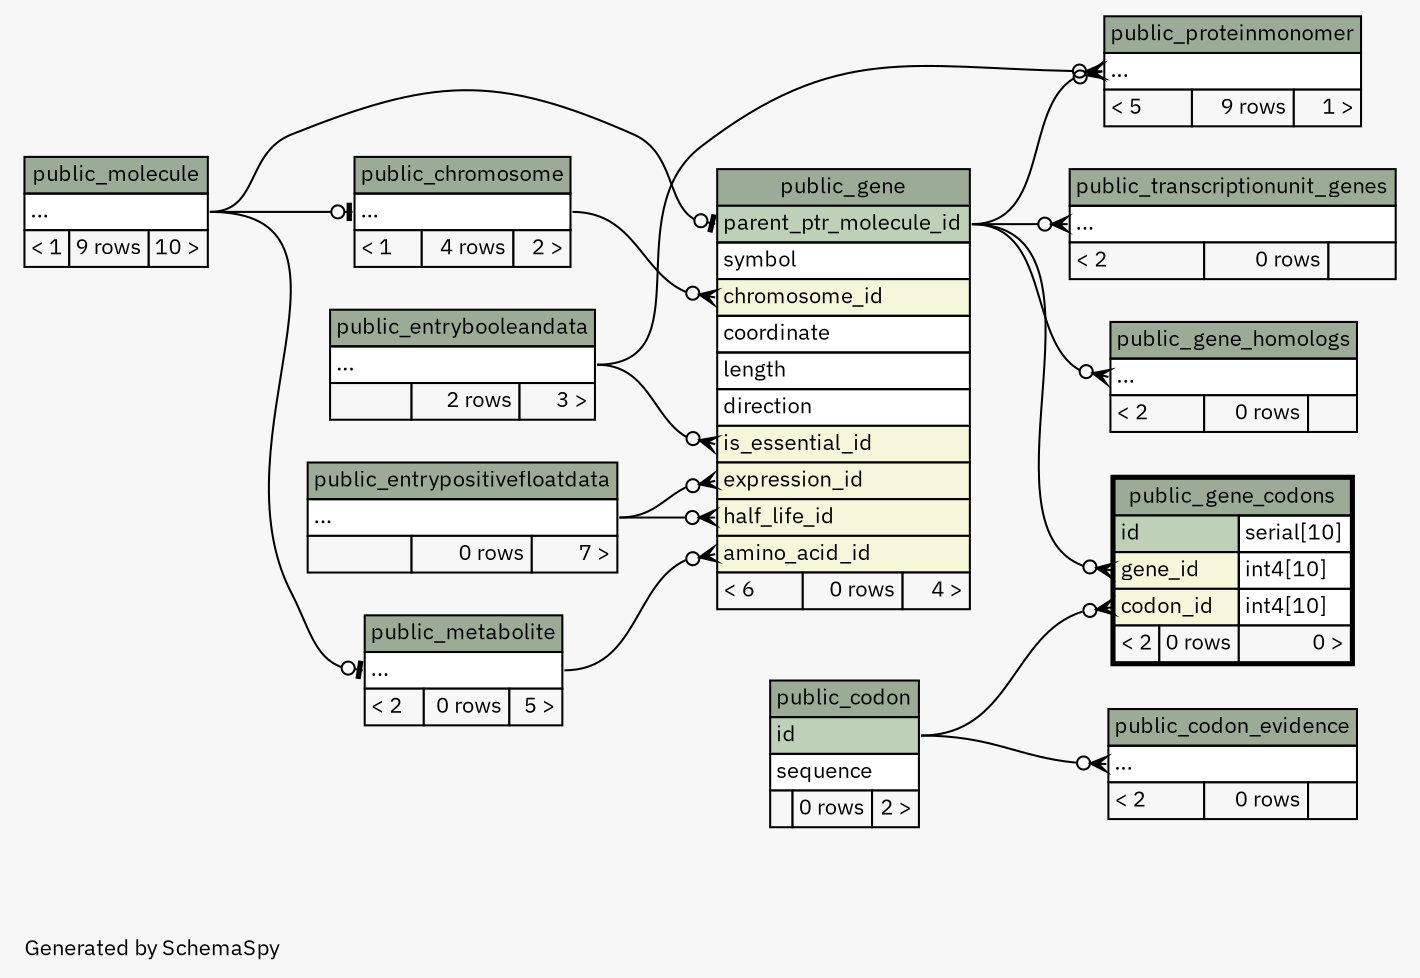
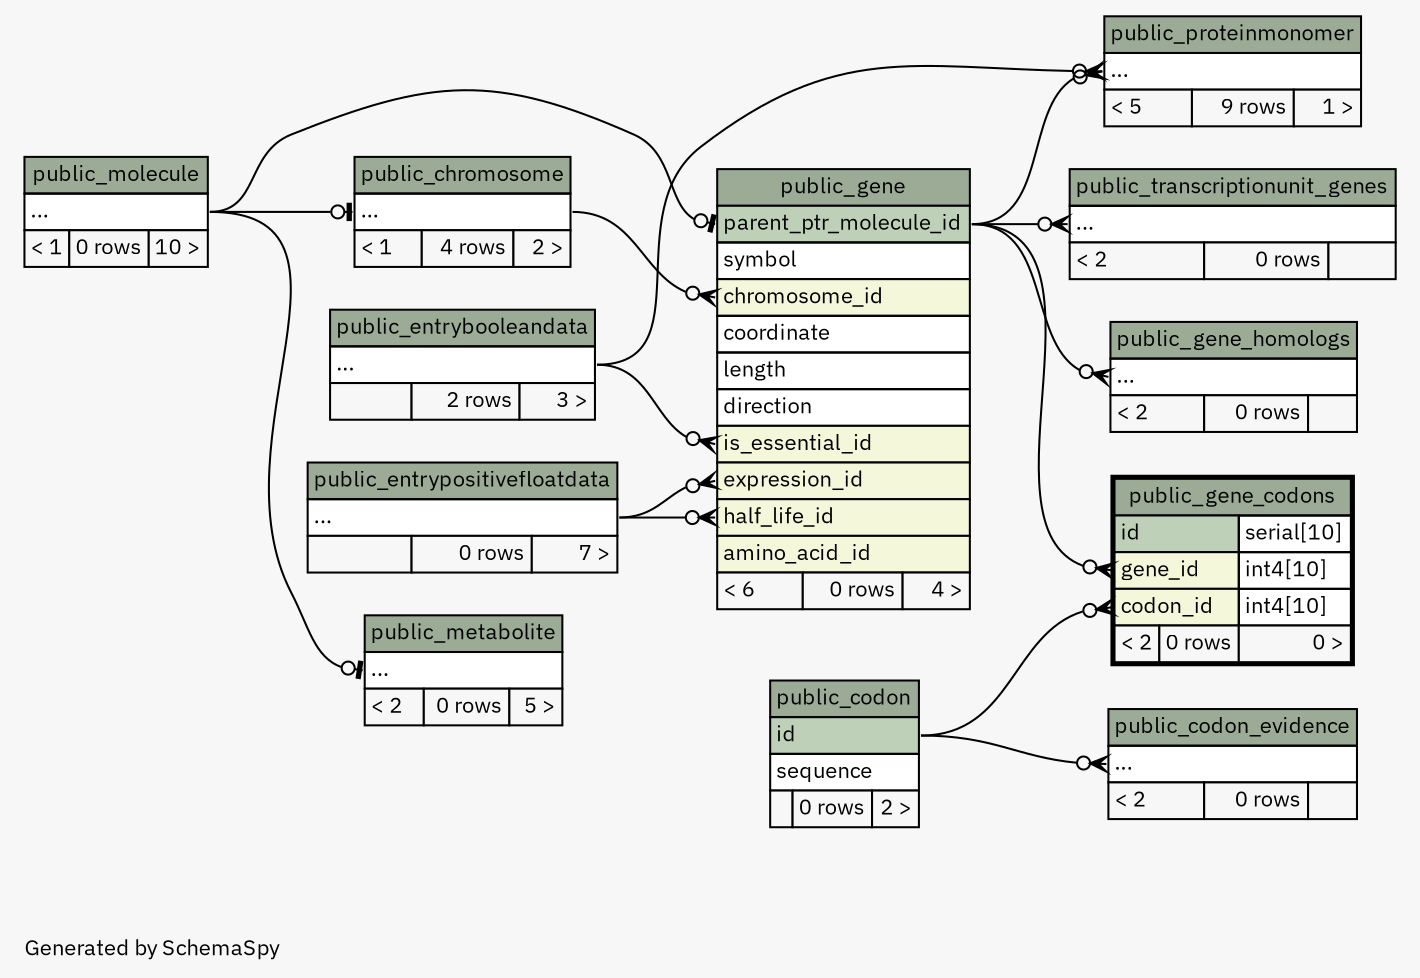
node "public_molecule": text "9 rows" -> "0 rows"
edge "public_metabolite" -> "public_gene": removed
